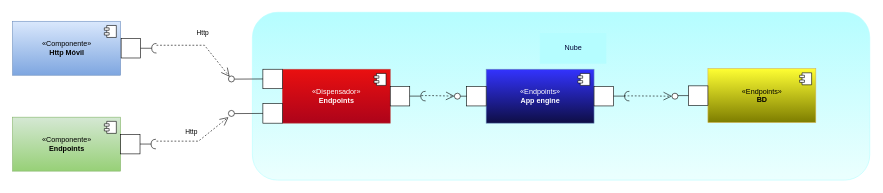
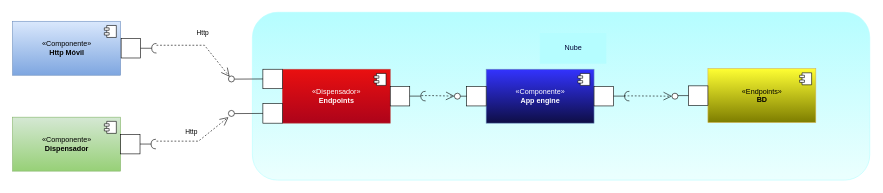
node "«Endpoints» App engine": label "«Endpoints» App engine" -> "«Componente» App engine"
node "«Componente» Endpoints": label "«Componente» Endpoints" -> "«Componente» Dispensador"
